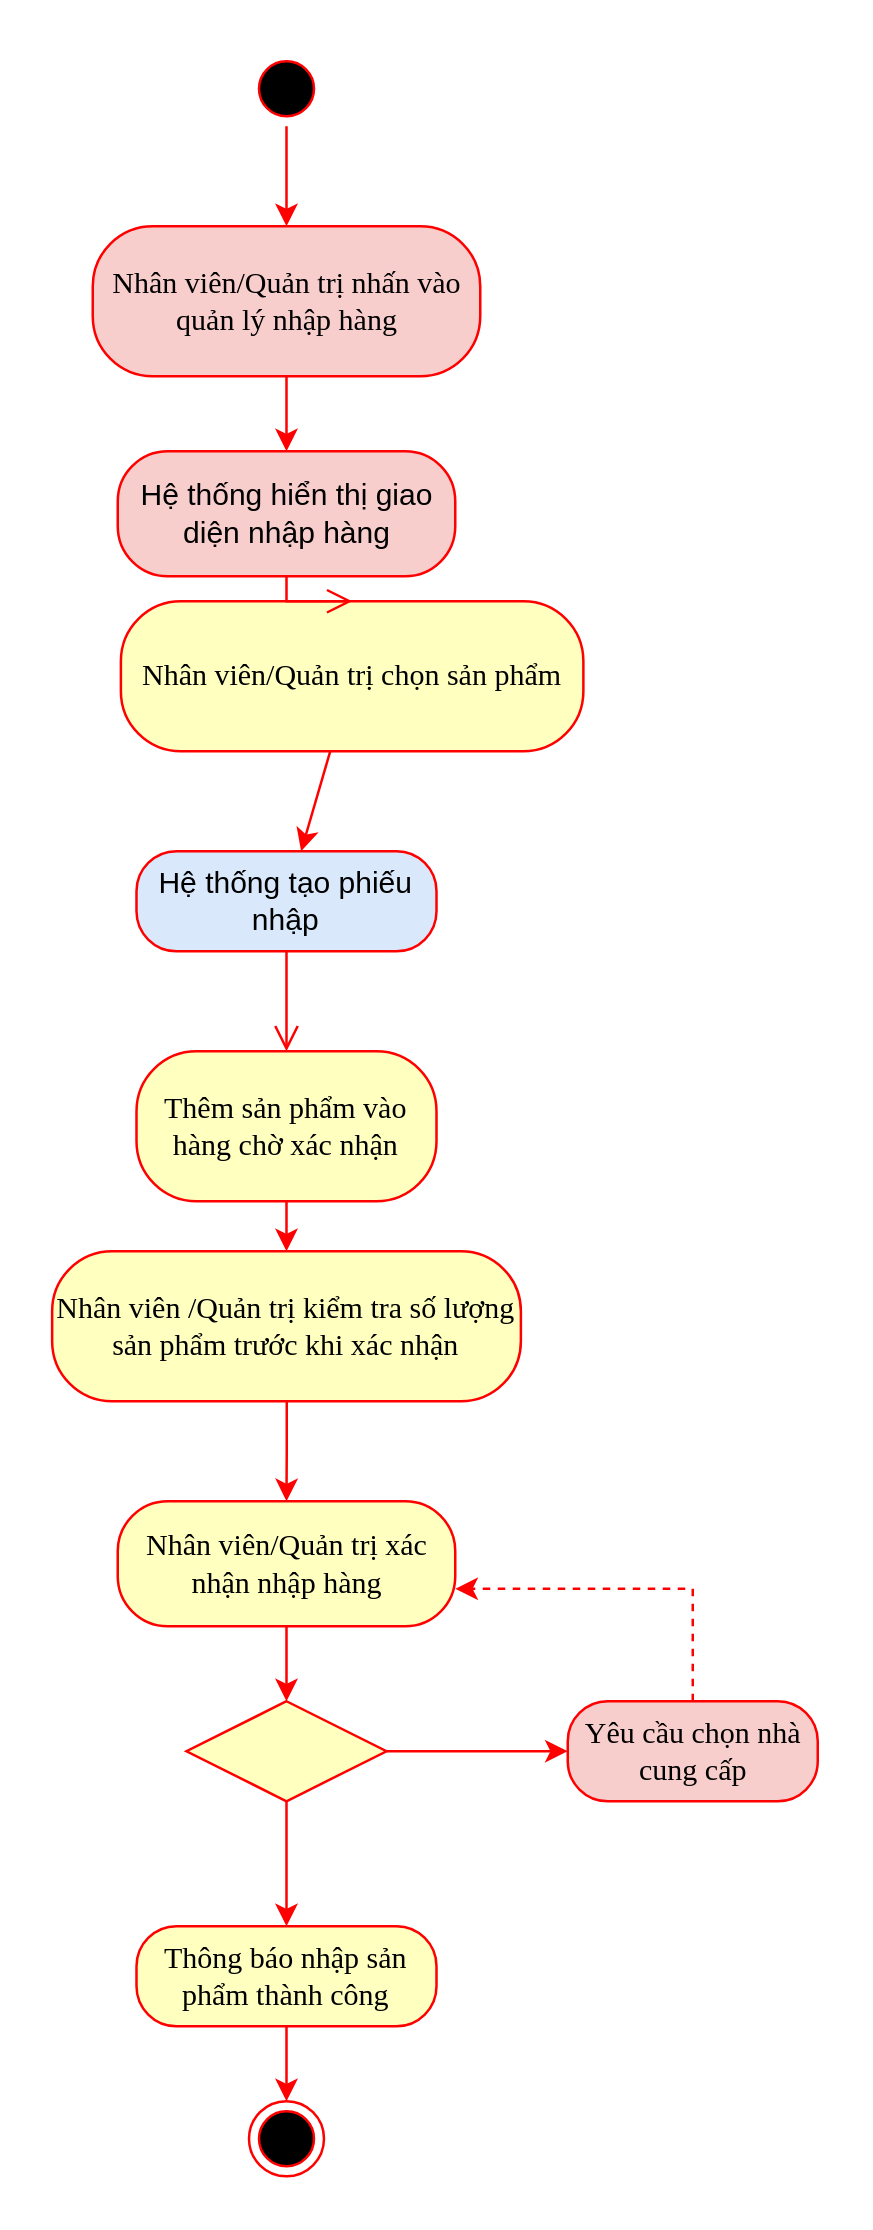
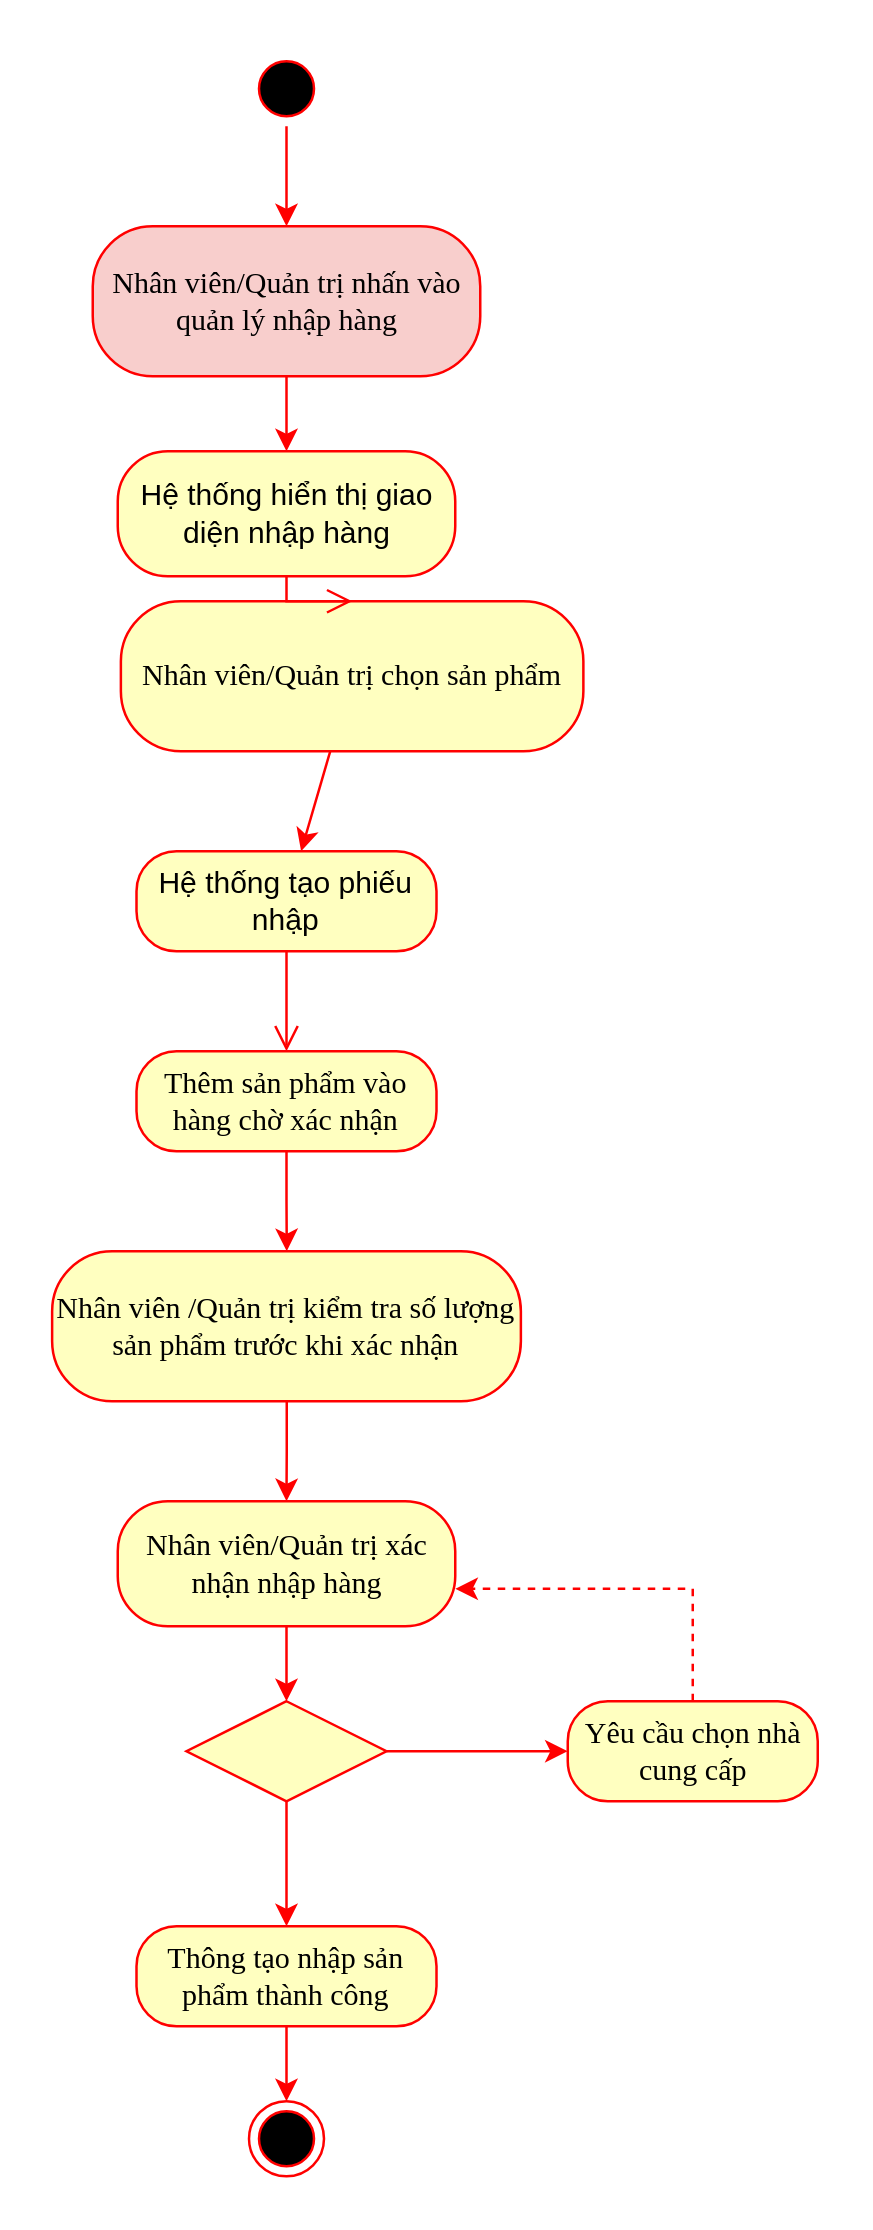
node "Hệ thống hiển thị giao diện nhập hàng": fillcolor #f8cecc -> #ffffc0
node "Hệ thống tạo phiếu nhập": fillcolor #dae8fc -> #ffffc0
node "Thêm sản phẩm vào hàng chờ xác nhận": size 300x150 -> 300x100
node "Yêu cầu chọn nhà cung cấp": fillcolor #f8cecc -> #ffffc0
node "Thông báo nhập sản phẩm thành công": label "Thông báo nhập sản phẩm thành công" -> "Thông tạo nhập sản phẩm thành công"
